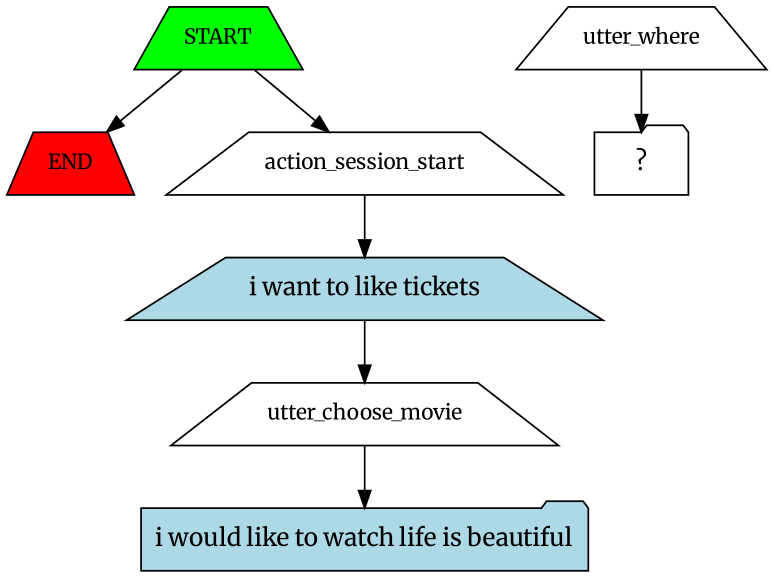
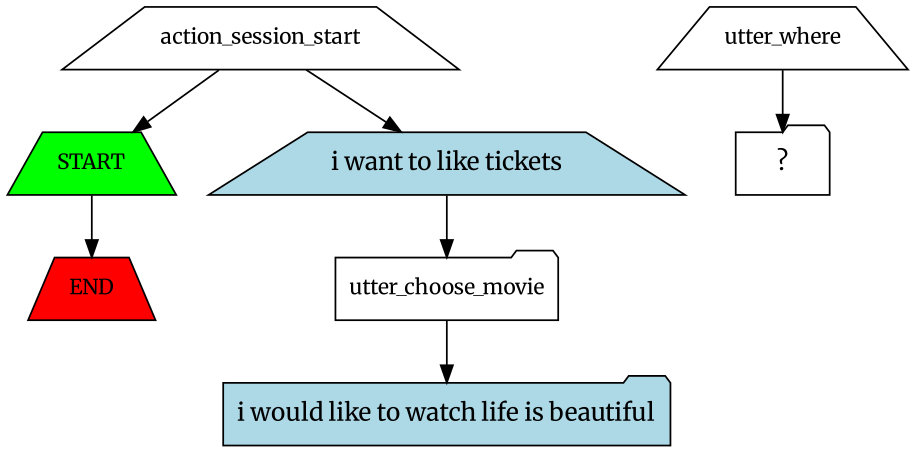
edge "START" -> "action_session_start": reversed
node "utter_choose_movie": shape trapezium -> folder
